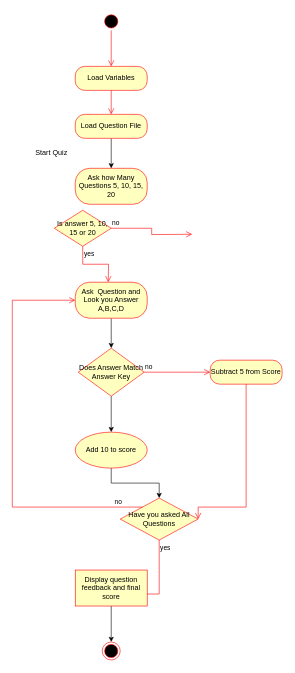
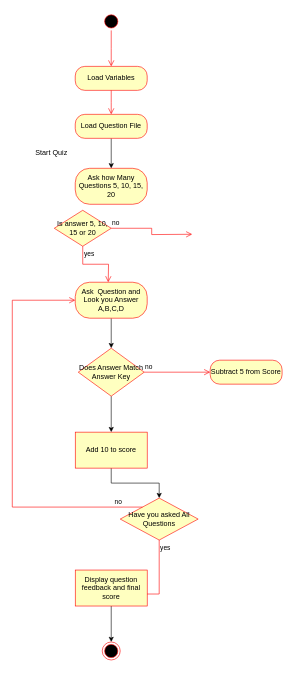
edge "Subtract 5 from Score" -> "Have you asked All Questions": removed
node "Add 10 to score": shape ellipse -> rectangle
